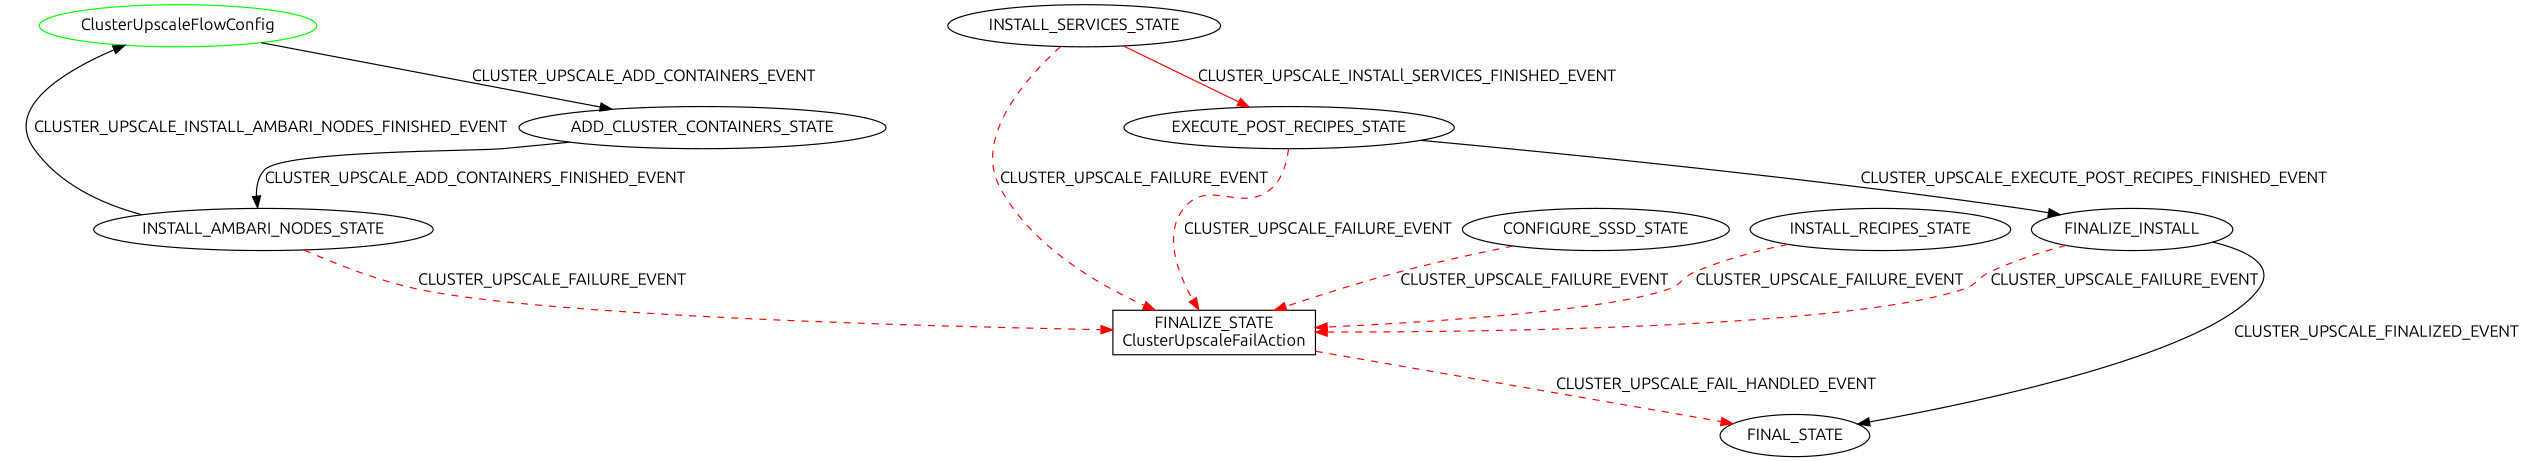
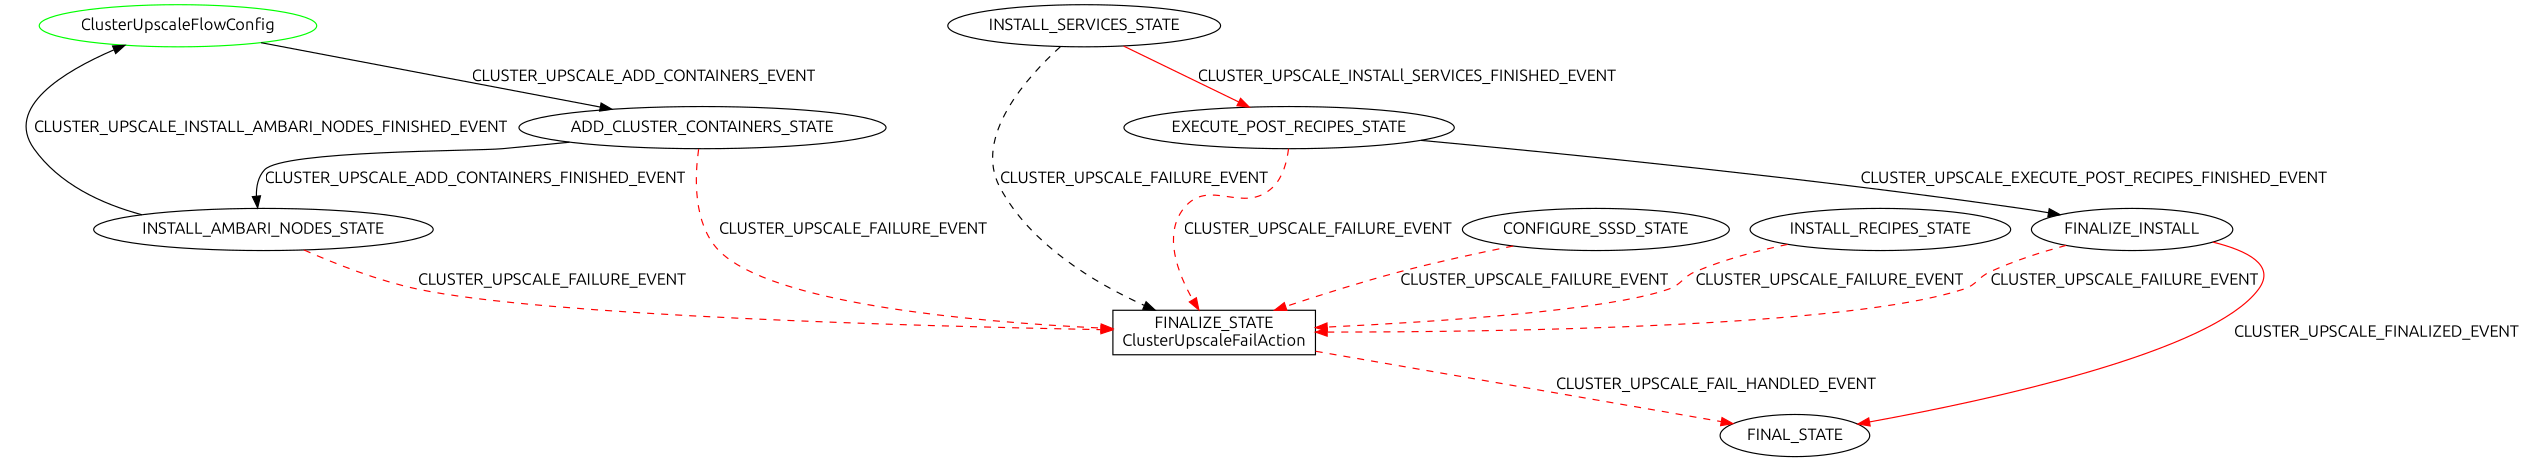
edge "INSTALL_SERVICES_STATE" -> "FINALIZE_STATE ClusterUpscaleFailAction": color red -> black
edge "ADD_CLUSTER_CONTAINERS_STATE" -> "FINALIZE_STATE ClusterUpscaleFailAction": added, label "CLUSTER_UPSCALE_FAILURE_EVENT"
edge "FINALIZE_INSTALL" -> "FINAL_STATE": color black -> red
